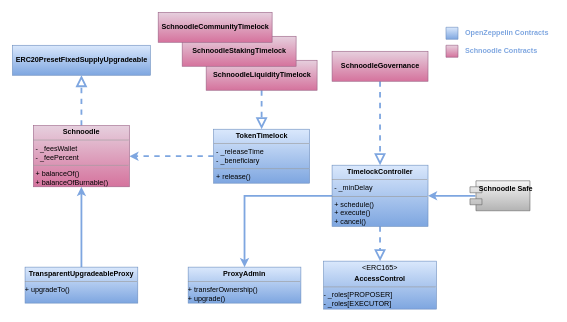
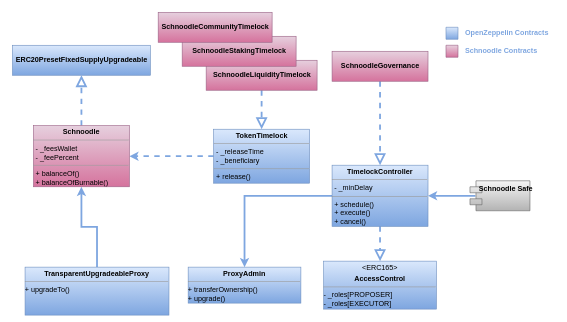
node "TransparentUpgradeableProxy + upgradeTo()": size 113x36 -> 144x48
